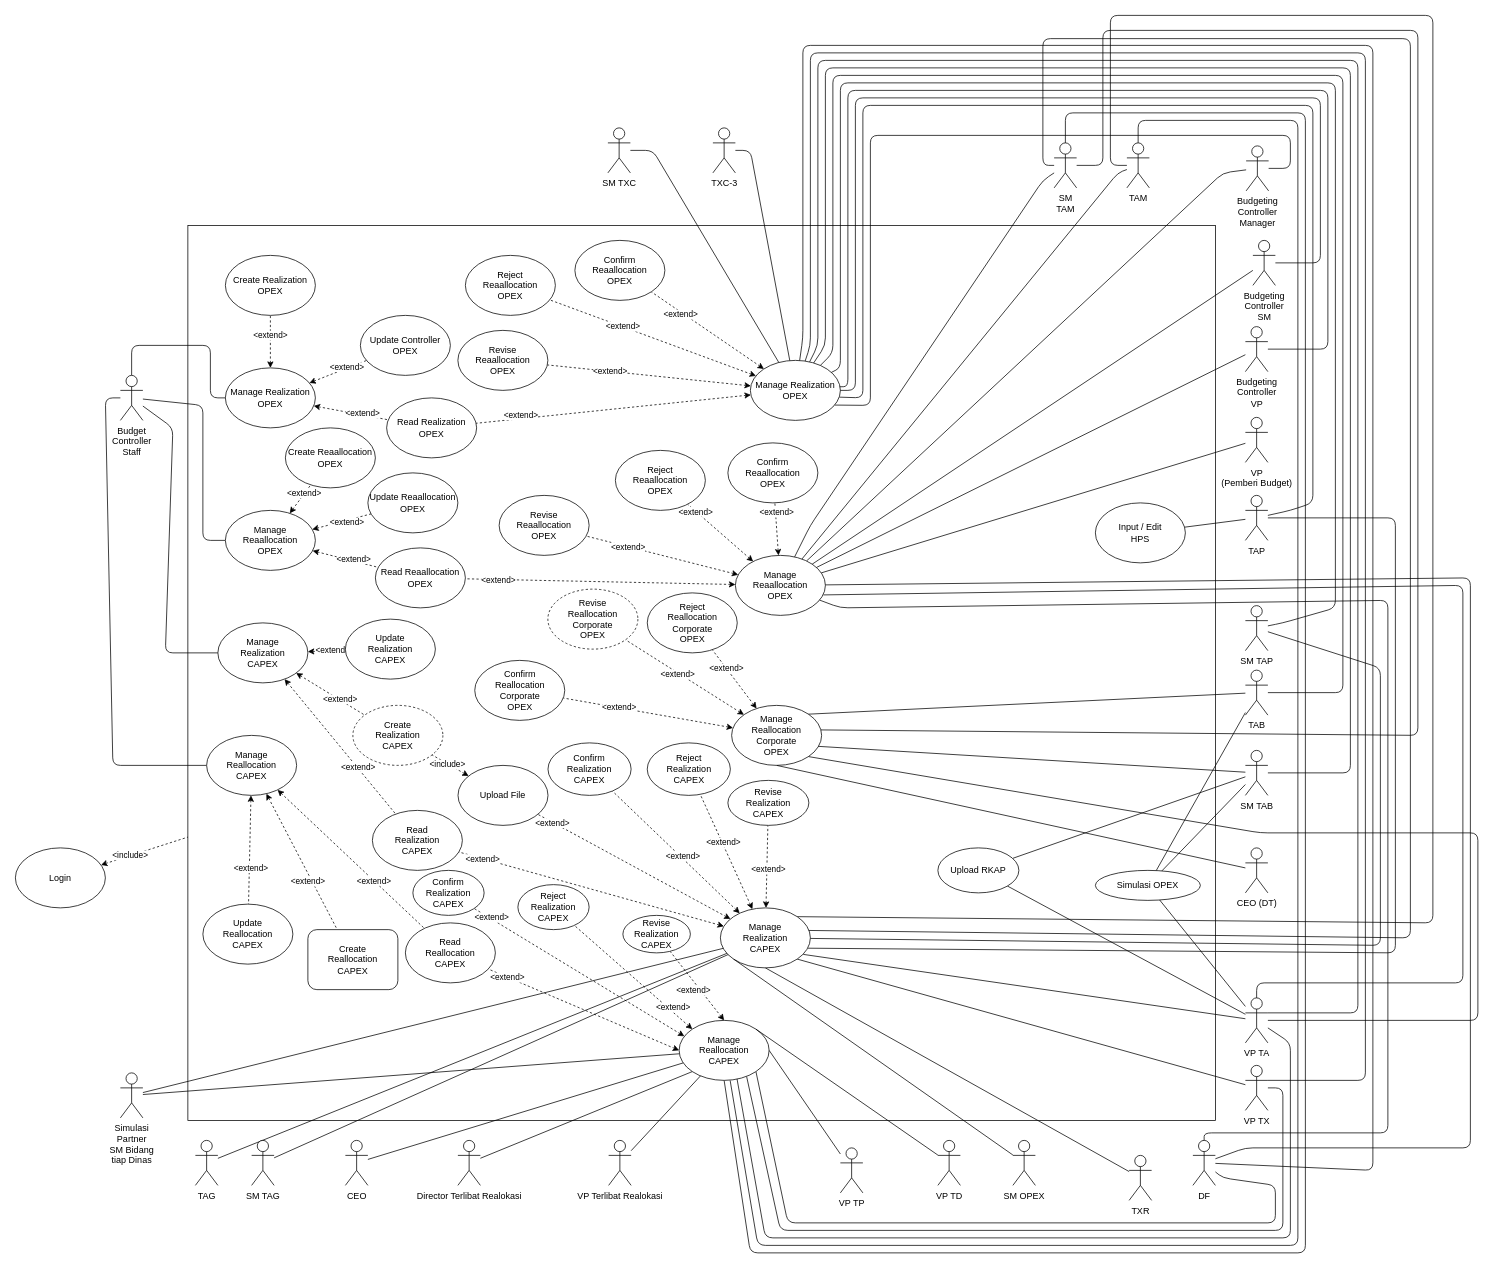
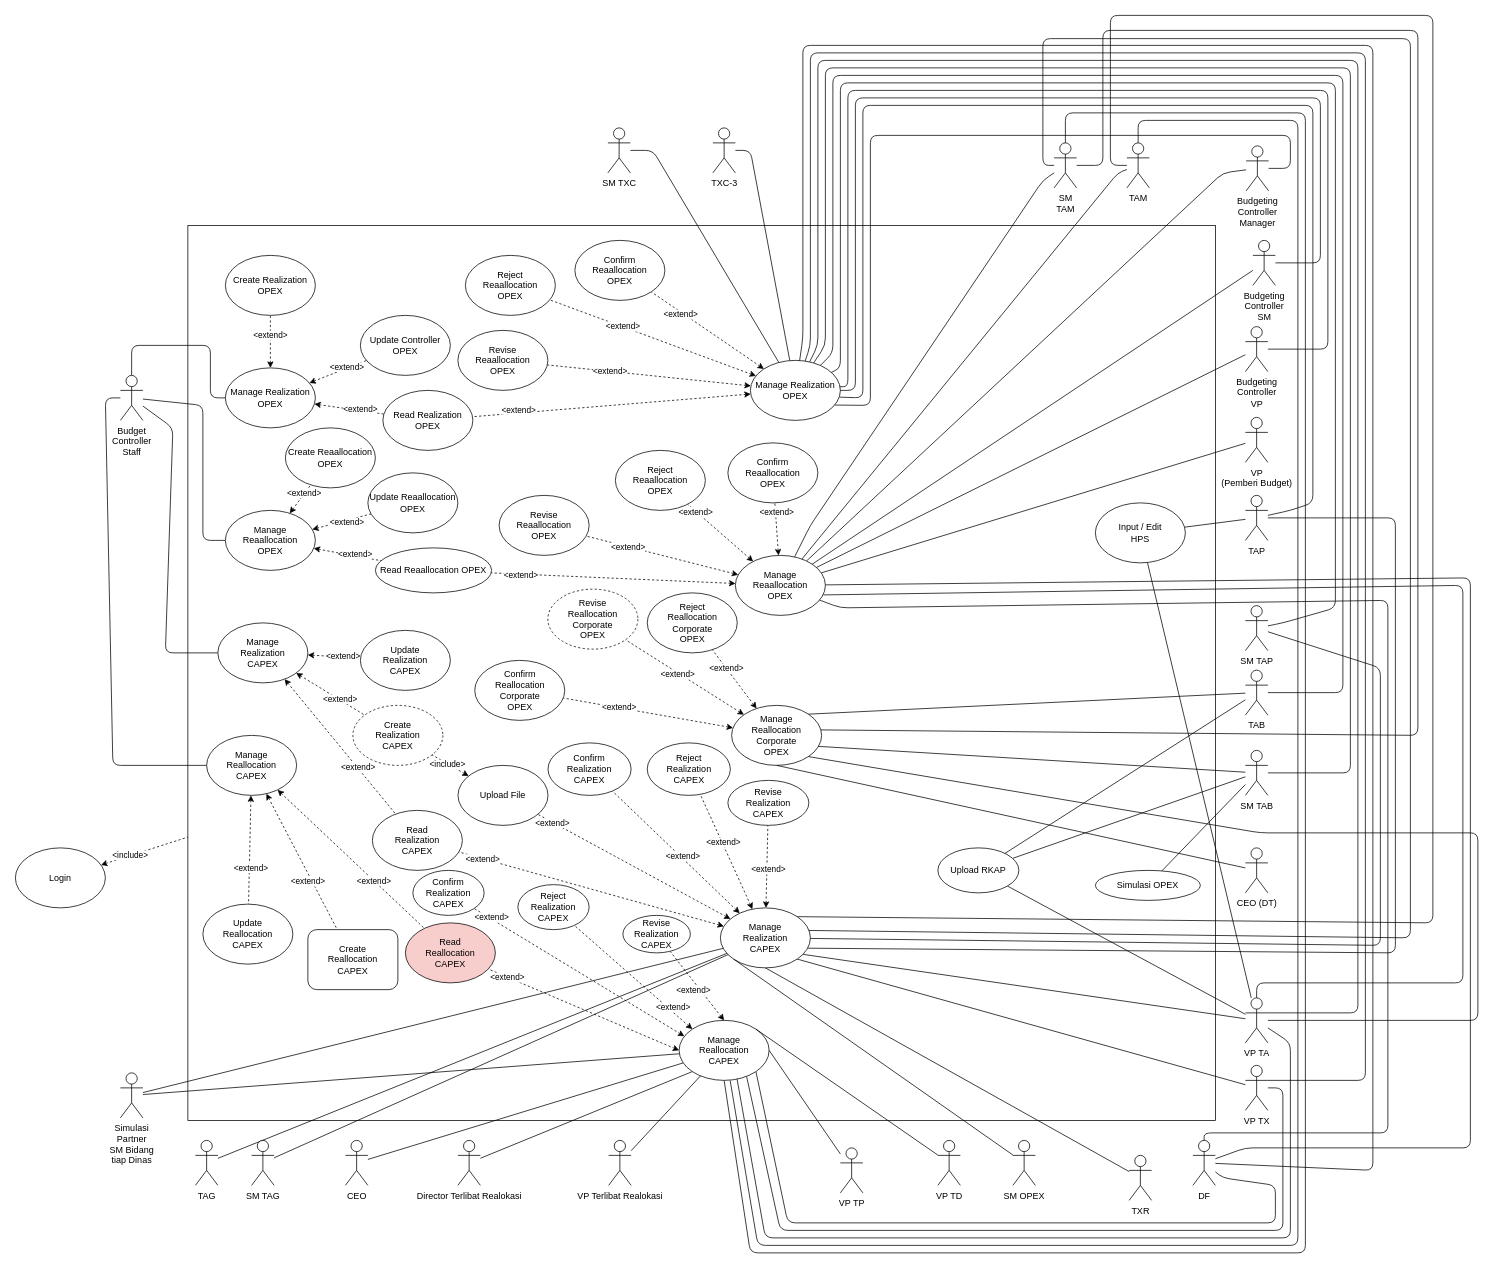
node "Read Realization OPEX": moved (432, 428) -> (428, 420)
node "Read Reaallocation OPEX": size 90x60 -> 116x45
node "Update Realization CAPEX": moved (390, 649) -> (405, 660)
edge "TAB" -- "Simulasi OPEX": now "TAB" -- "Upload RKAP"
node "Read Reallocation CAPEX": fillcolor #ffffff -> #f8cecc
edge "Simulasi OPEX" -- "VP TA": now "Input / Edit HPS" -- "VP TA"
